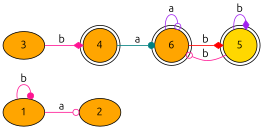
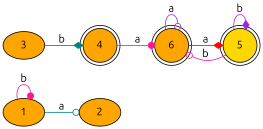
edge "6" -> "5": label "b" -> "a"
edge "3" -> "4": color deeppink -> teal
edge "4" -> "6": color teal -> deeppink
edge "1" -> "2": color deeppink -> teal
